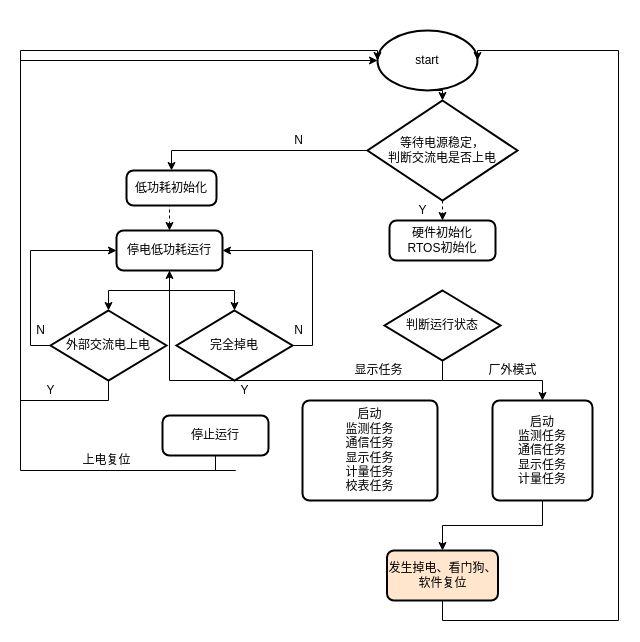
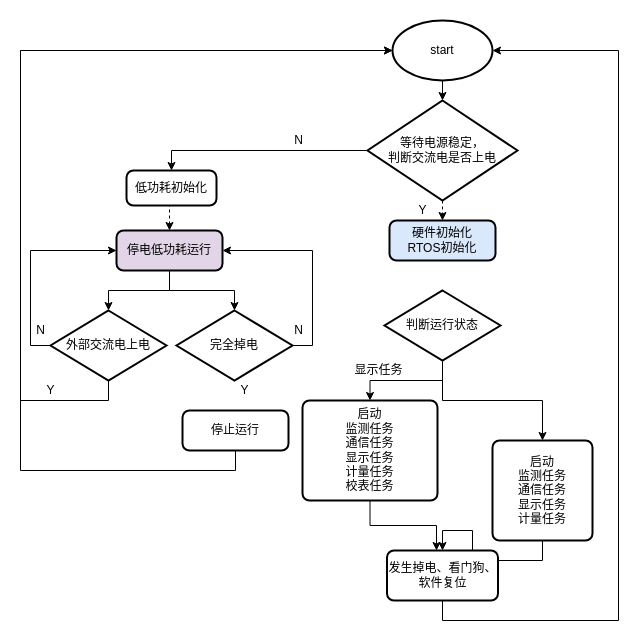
node "start": moved (428, 61) -> (443, 51)
node "硬件初始化 RTOS初始化": fillcolor #ffffff -> #dae8fc
node "停电低功耗运行": fillcolor #ffffff -> #e1d5e7
node "厂外模式": removed
edge "判断运行状态" -> "停电低功耗运行": now "判断运行状态" -> "启动 监测任务 通信任务 显示任务 计量任务 校表任务"
node "停止运行": moved (216, 436) -> (236, 431)
node "启动 监测任务 通信任务 显示任务 计量任务": moved (543, 451) -> (543, 491)
node "上电复位": removed
edge "启动 监测任务 通信任务 显示任务 计量任务 校表任务" -> "发生掉电、看门狗、软件复位": added
node "发生掉电、看门狗、软件复位": fillcolor #ffe6cc -> #ffffff
